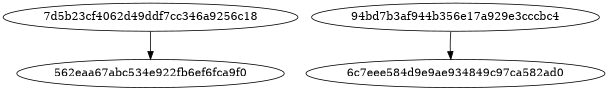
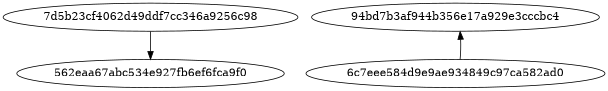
node "7d5b23cf4062d49ddf7cc346a9256c18": label "7d5b23cf4062d49ddf7cc346a9256c18" -> "7d5b23cf4062d49ddf7cc346a9256c98"
edge "94bd7b3af944b356e17a929e3cccbc4" -> "6c7eee584d9e9ae934849c97ca582ad0": reversed
node "562eaa67abc534e922fb6ef6fca9f0": label "562eaa67abc534e922fb6ef6fca9f0" -> "562eaa67abc534e927fb6ef6fca9f0"
